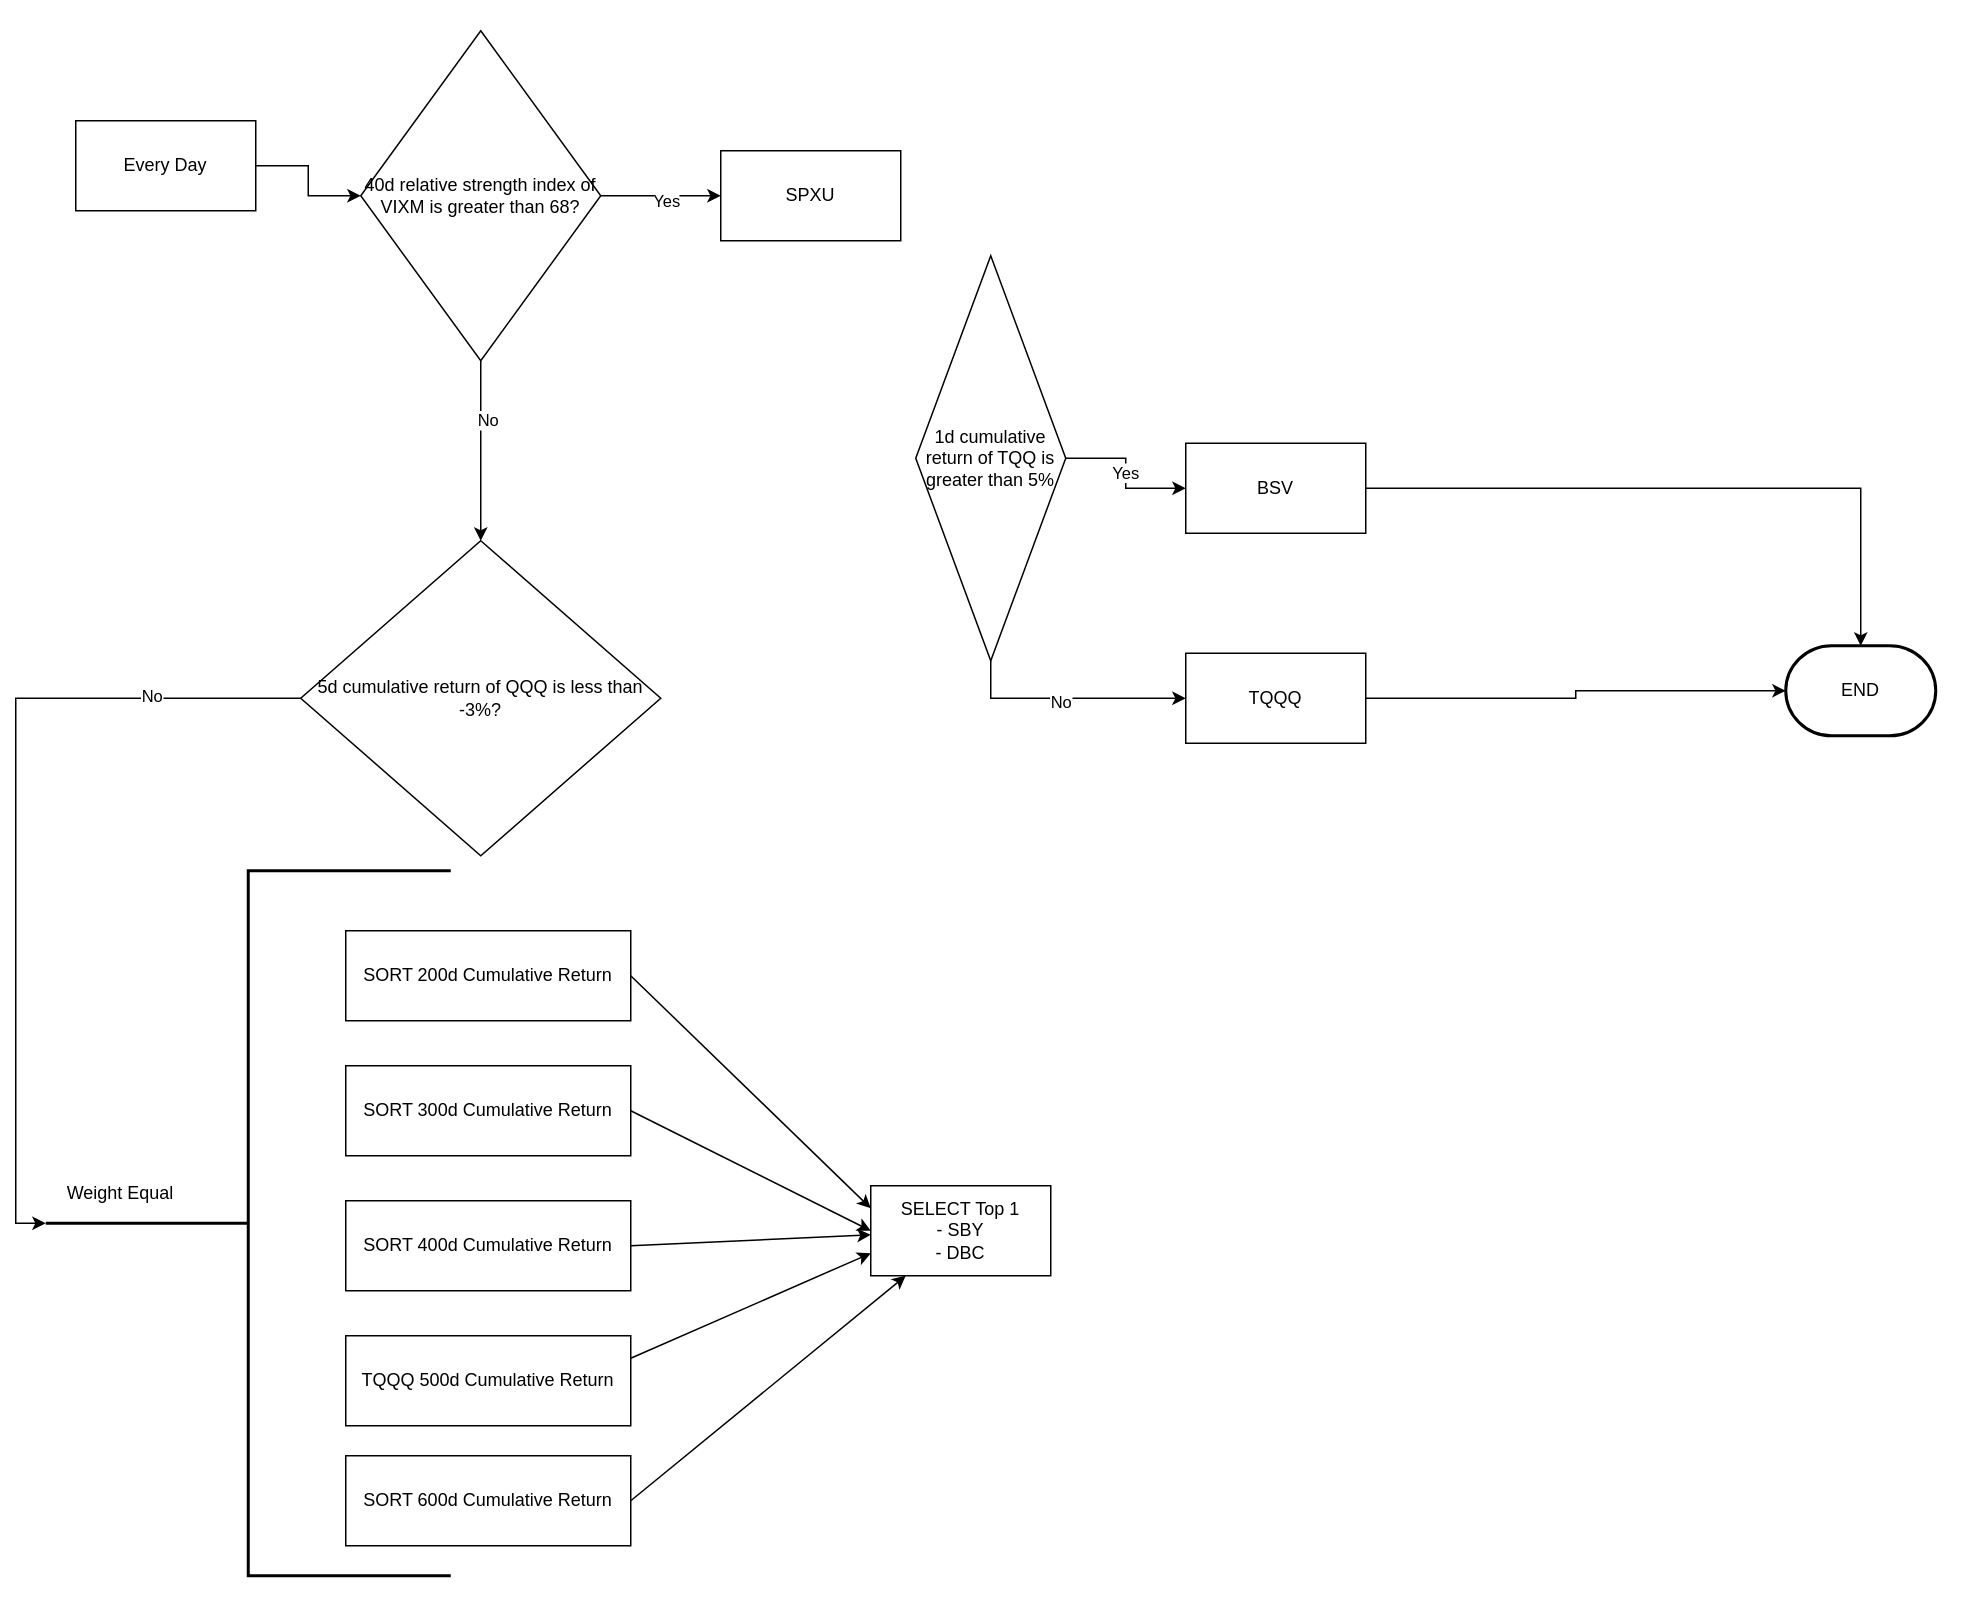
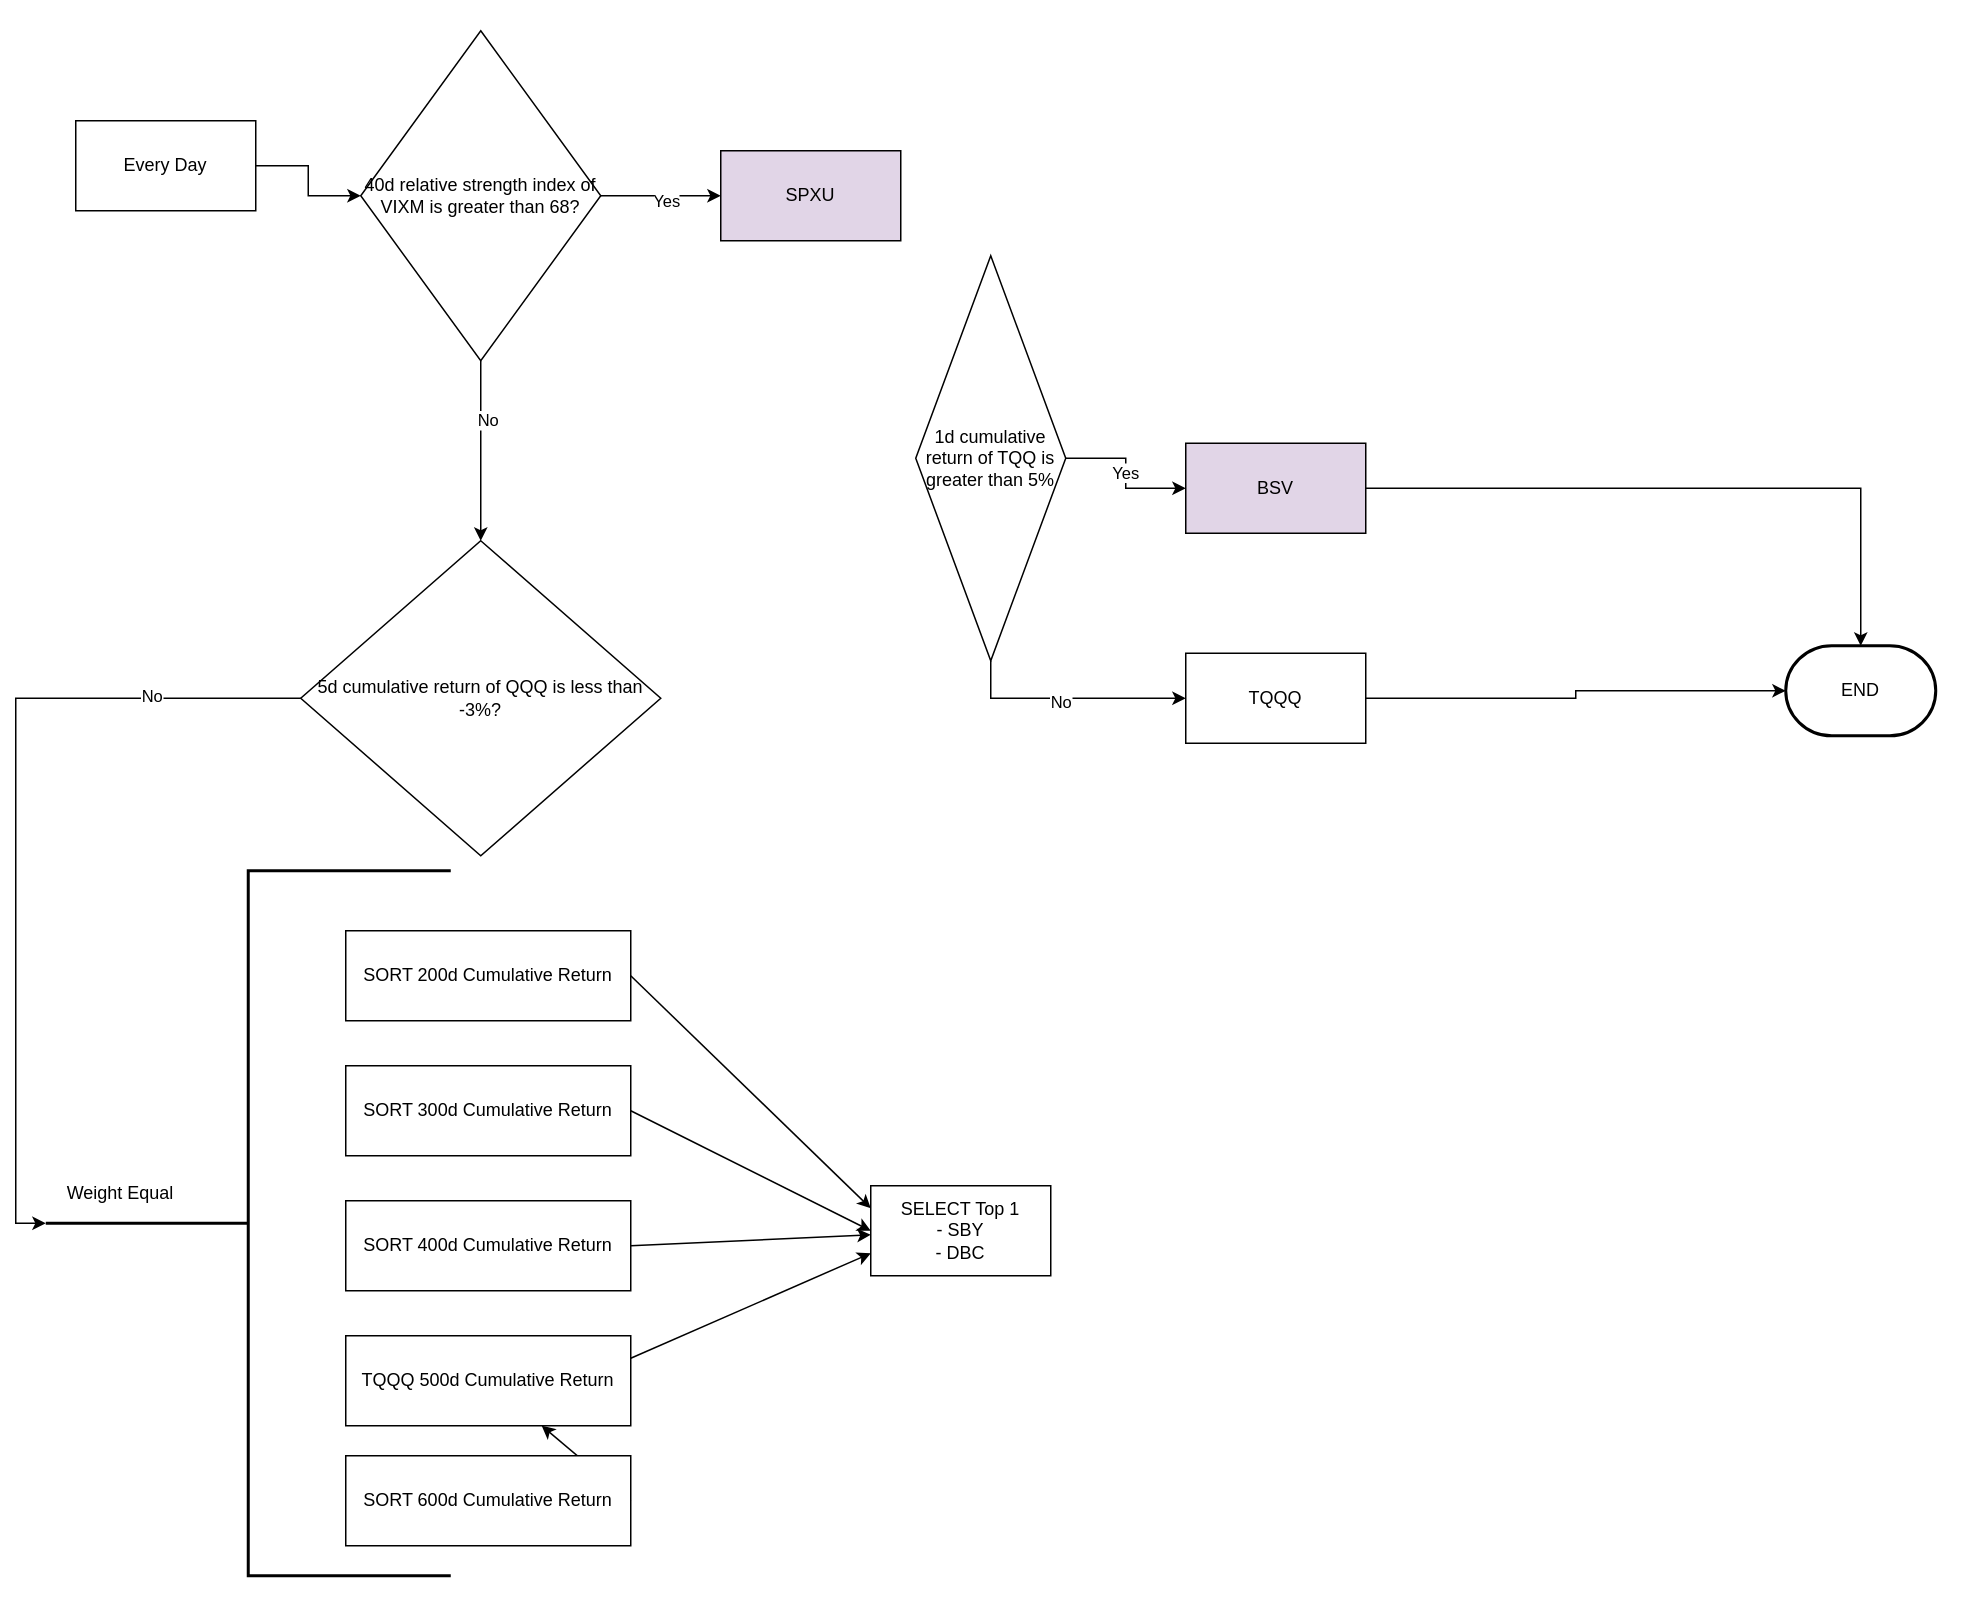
node "SPXU": fillcolor #ffffff -> #e1d5e7
node "BSV": fillcolor #ffffff -> #e1d5e7
edge "SORT 600d Cumulative Return" -> "SELECT Top 1 - SBY - DBC": now "SORT 600d Cumulative Return" -> "TQQQ 500d Cumulative Return"
